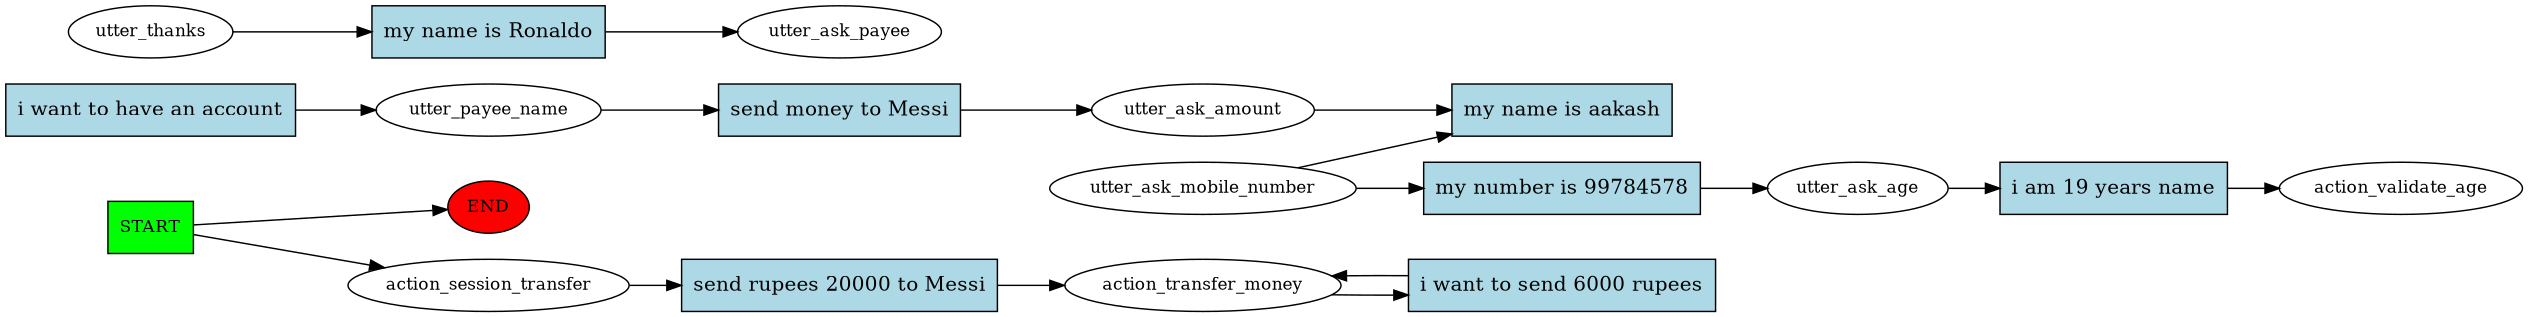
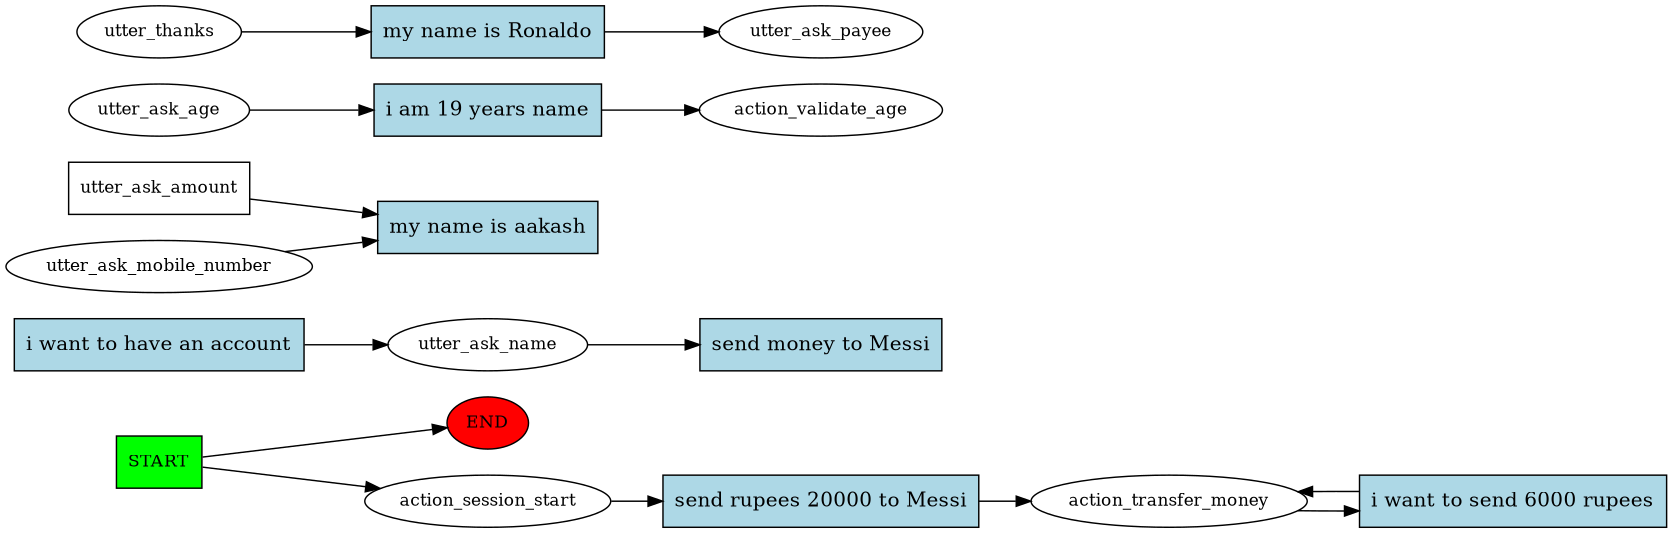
node "utter_payee_name": label "utter_payee_name" -> "utter_ask_name"
edge "send money to Messi" -> "utter_ask_amount": removed
node "utter_ask_amount": shape ellipse -> box
node "my number is 99784578": removed
node "action_session_transfer": label "action_session_transfer" -> "action_session_start"
